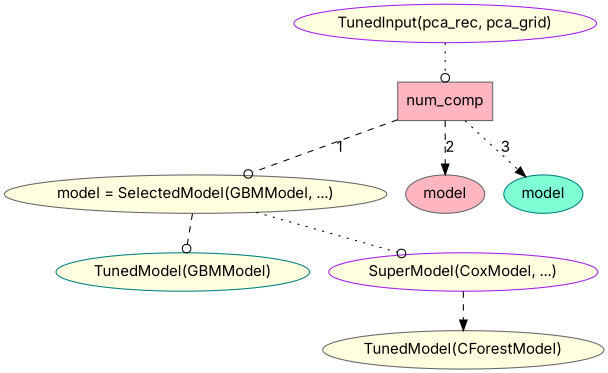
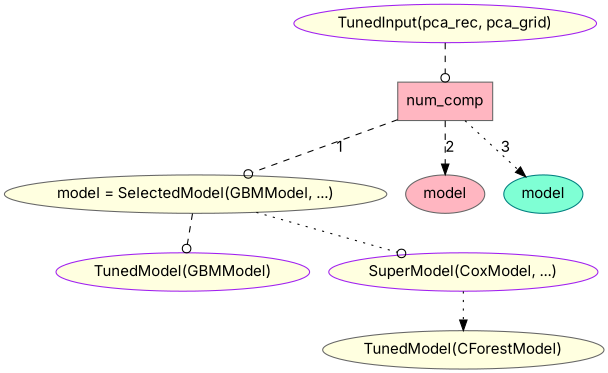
edge "TunedInput(pca_rec, pca_grid)" -> "num_comp": style dotted -> dashed
node "TunedModel(GBMModel)": color teal -> purple
edge "SuperModel(CoxModel, ...)" -> "TunedModel(CForestModel)": style dashed -> dotted
